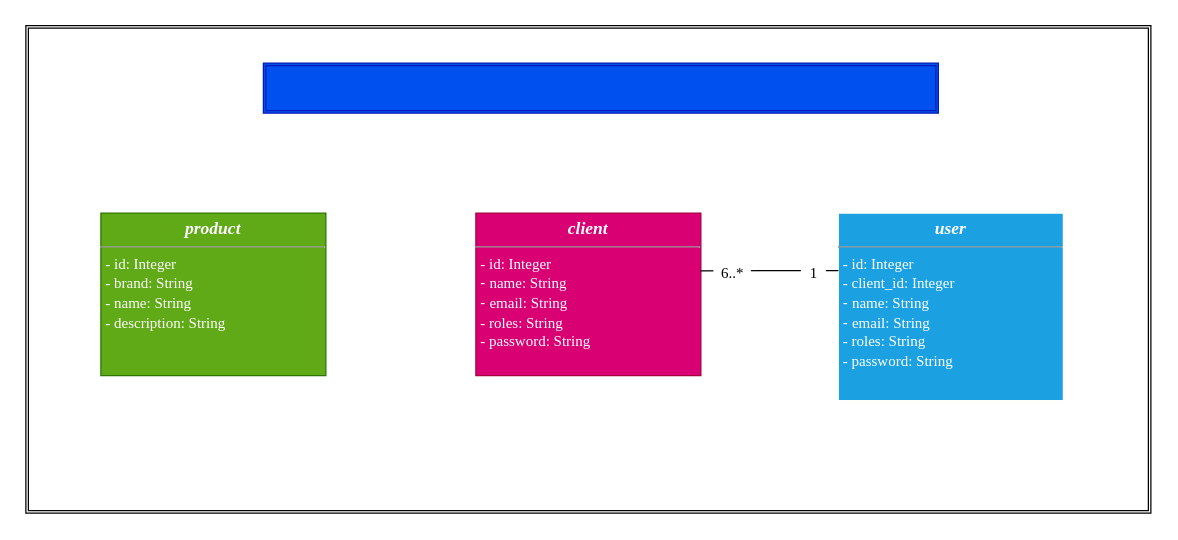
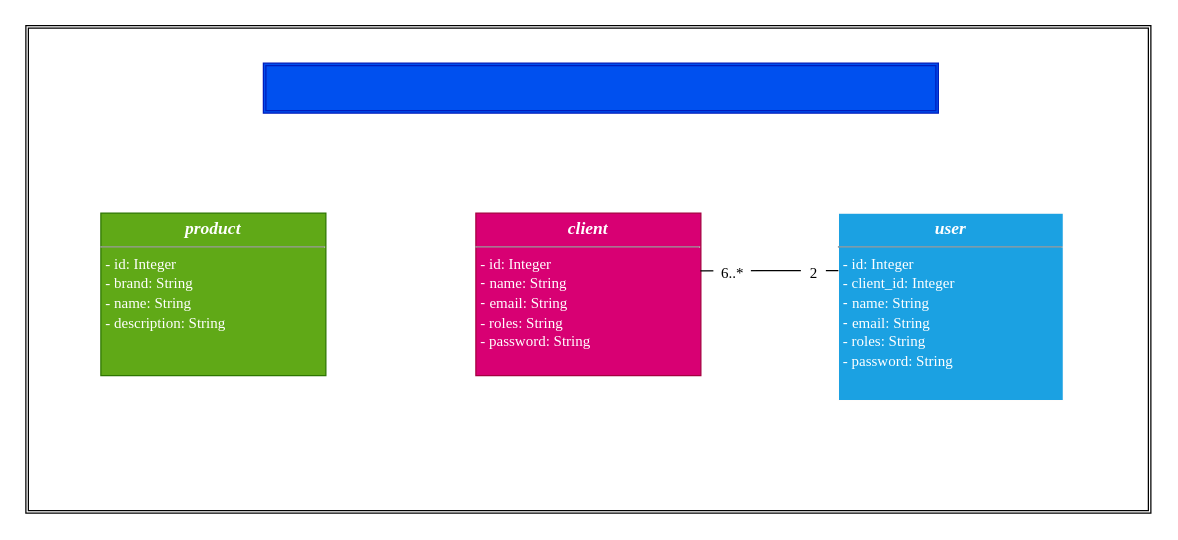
node "1": label "1" -> "2"
